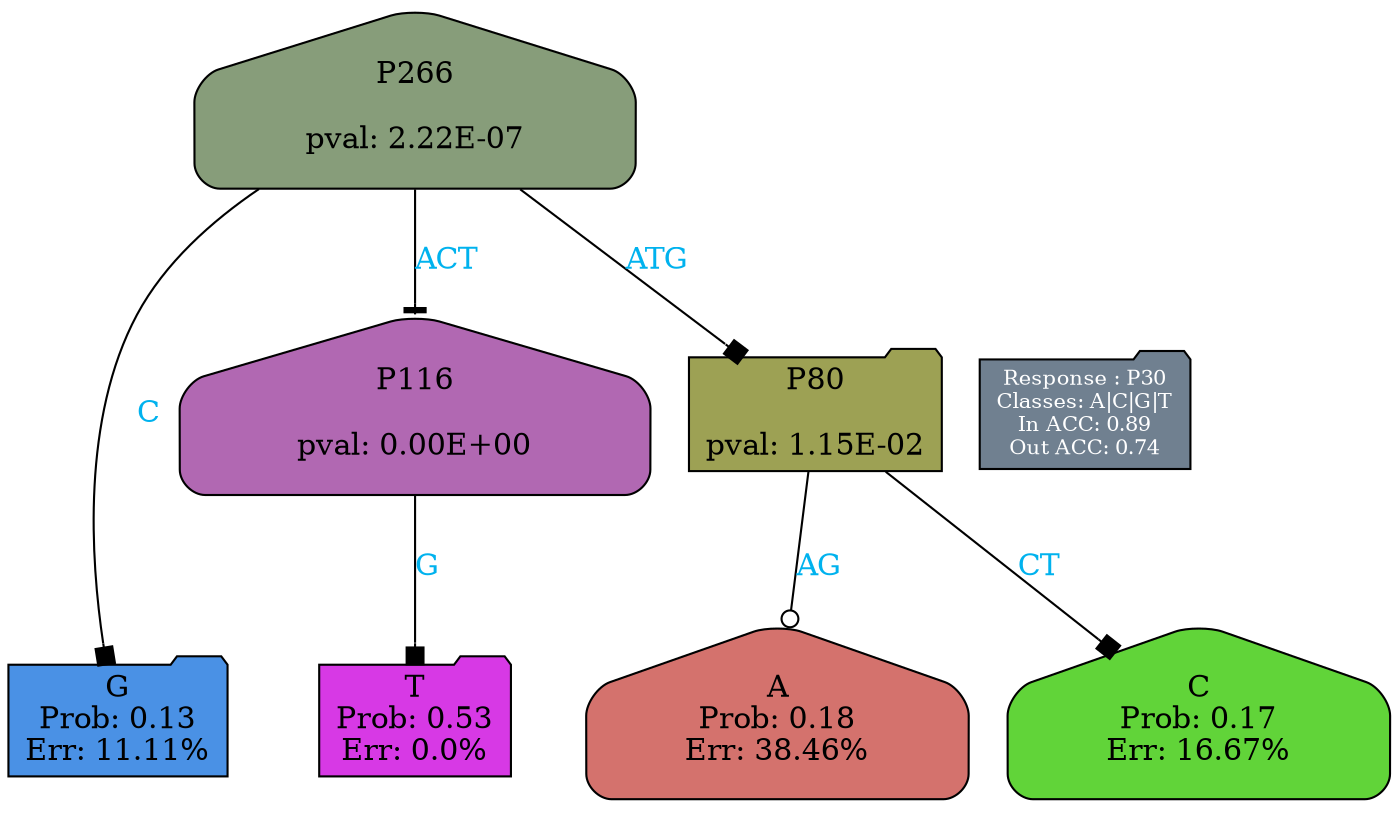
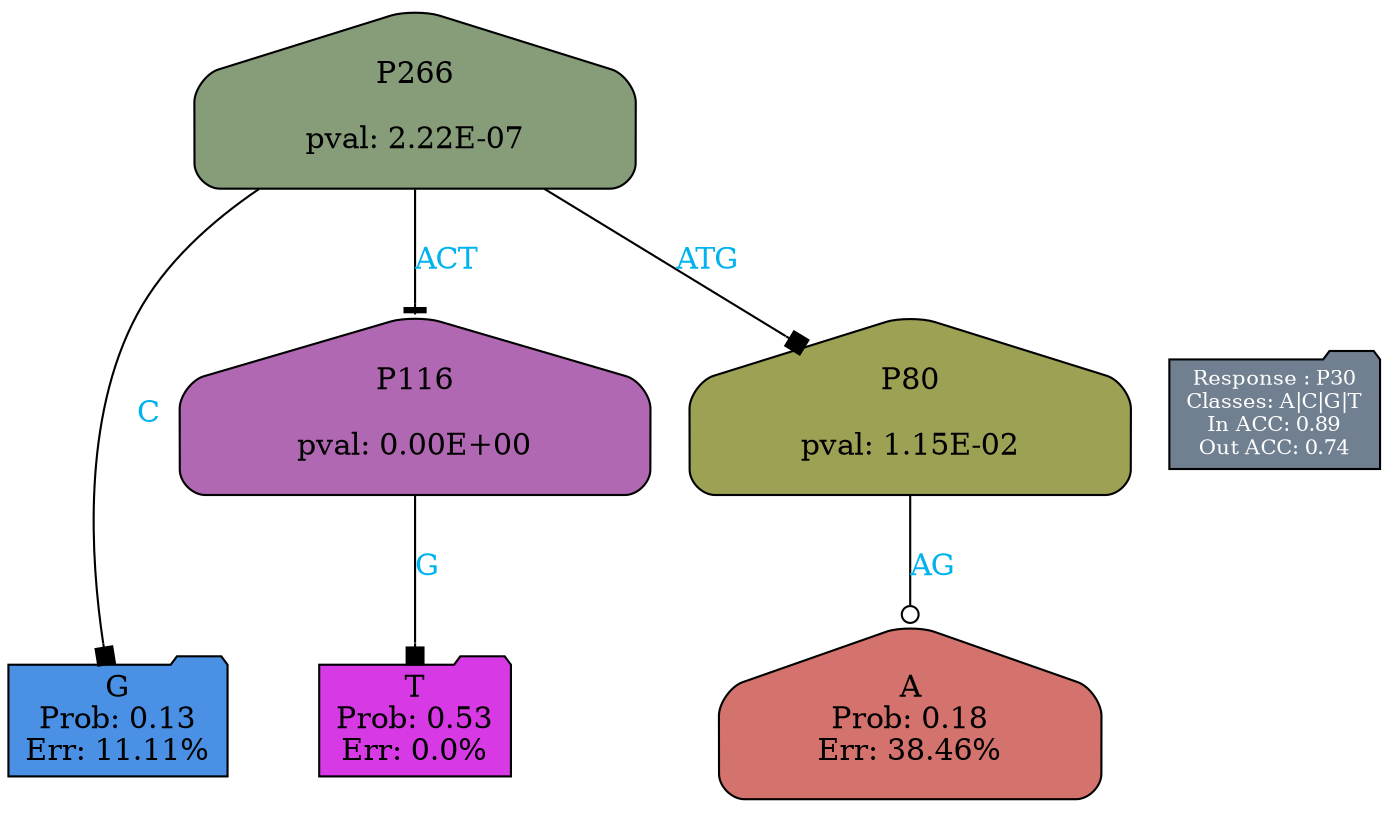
node "P80 pval: 1.15E-02": shape folder -> house
node "C Prob: 0.17 Err: 16.67%": removed
